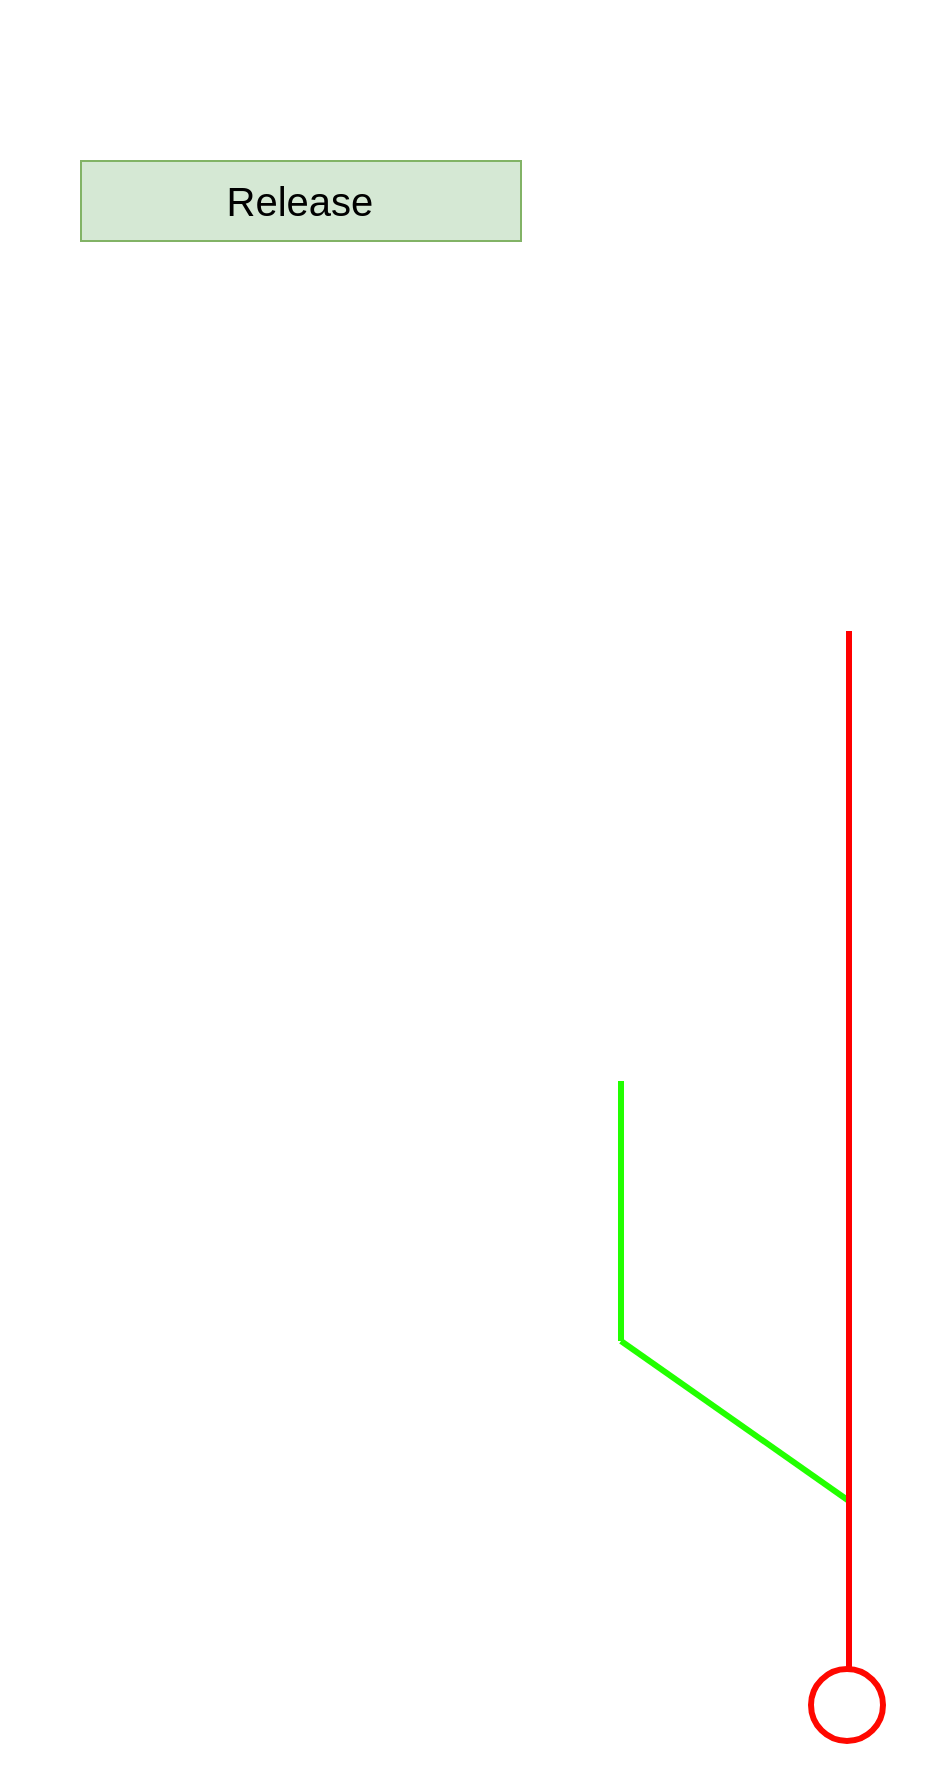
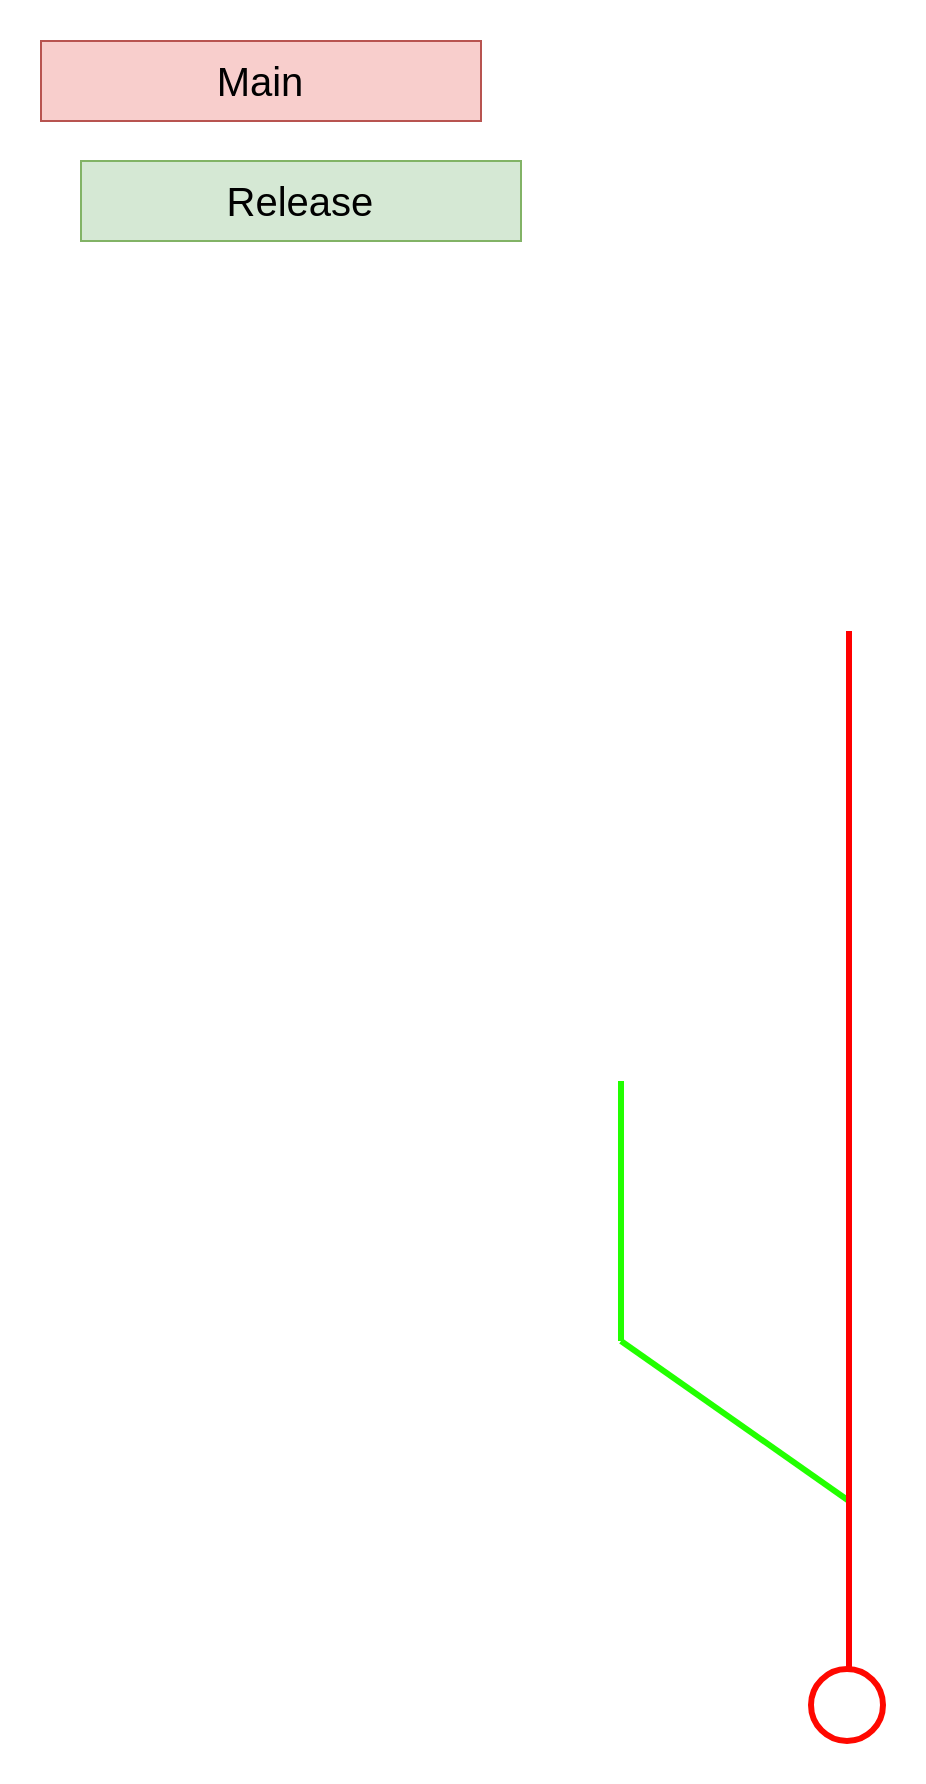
node "Main": added
